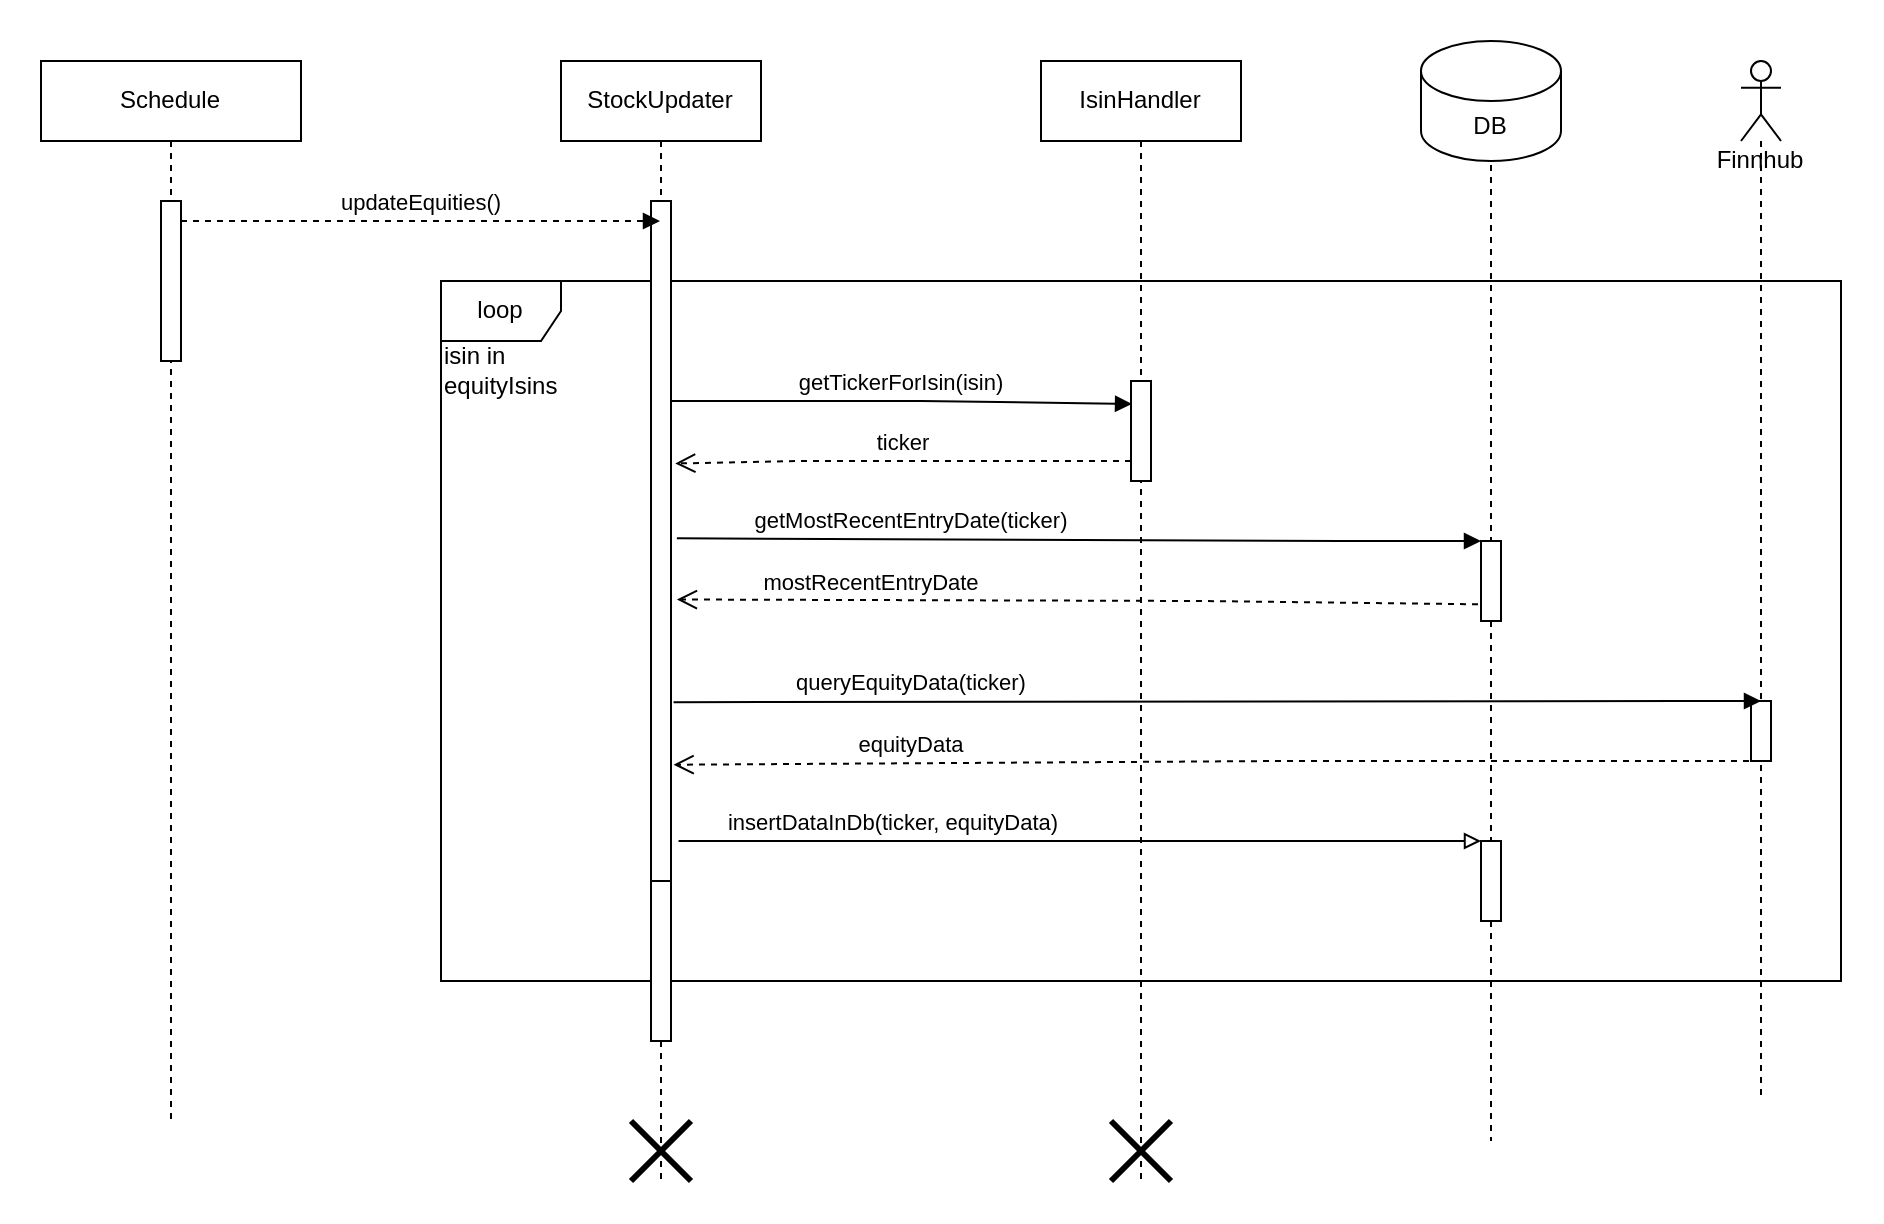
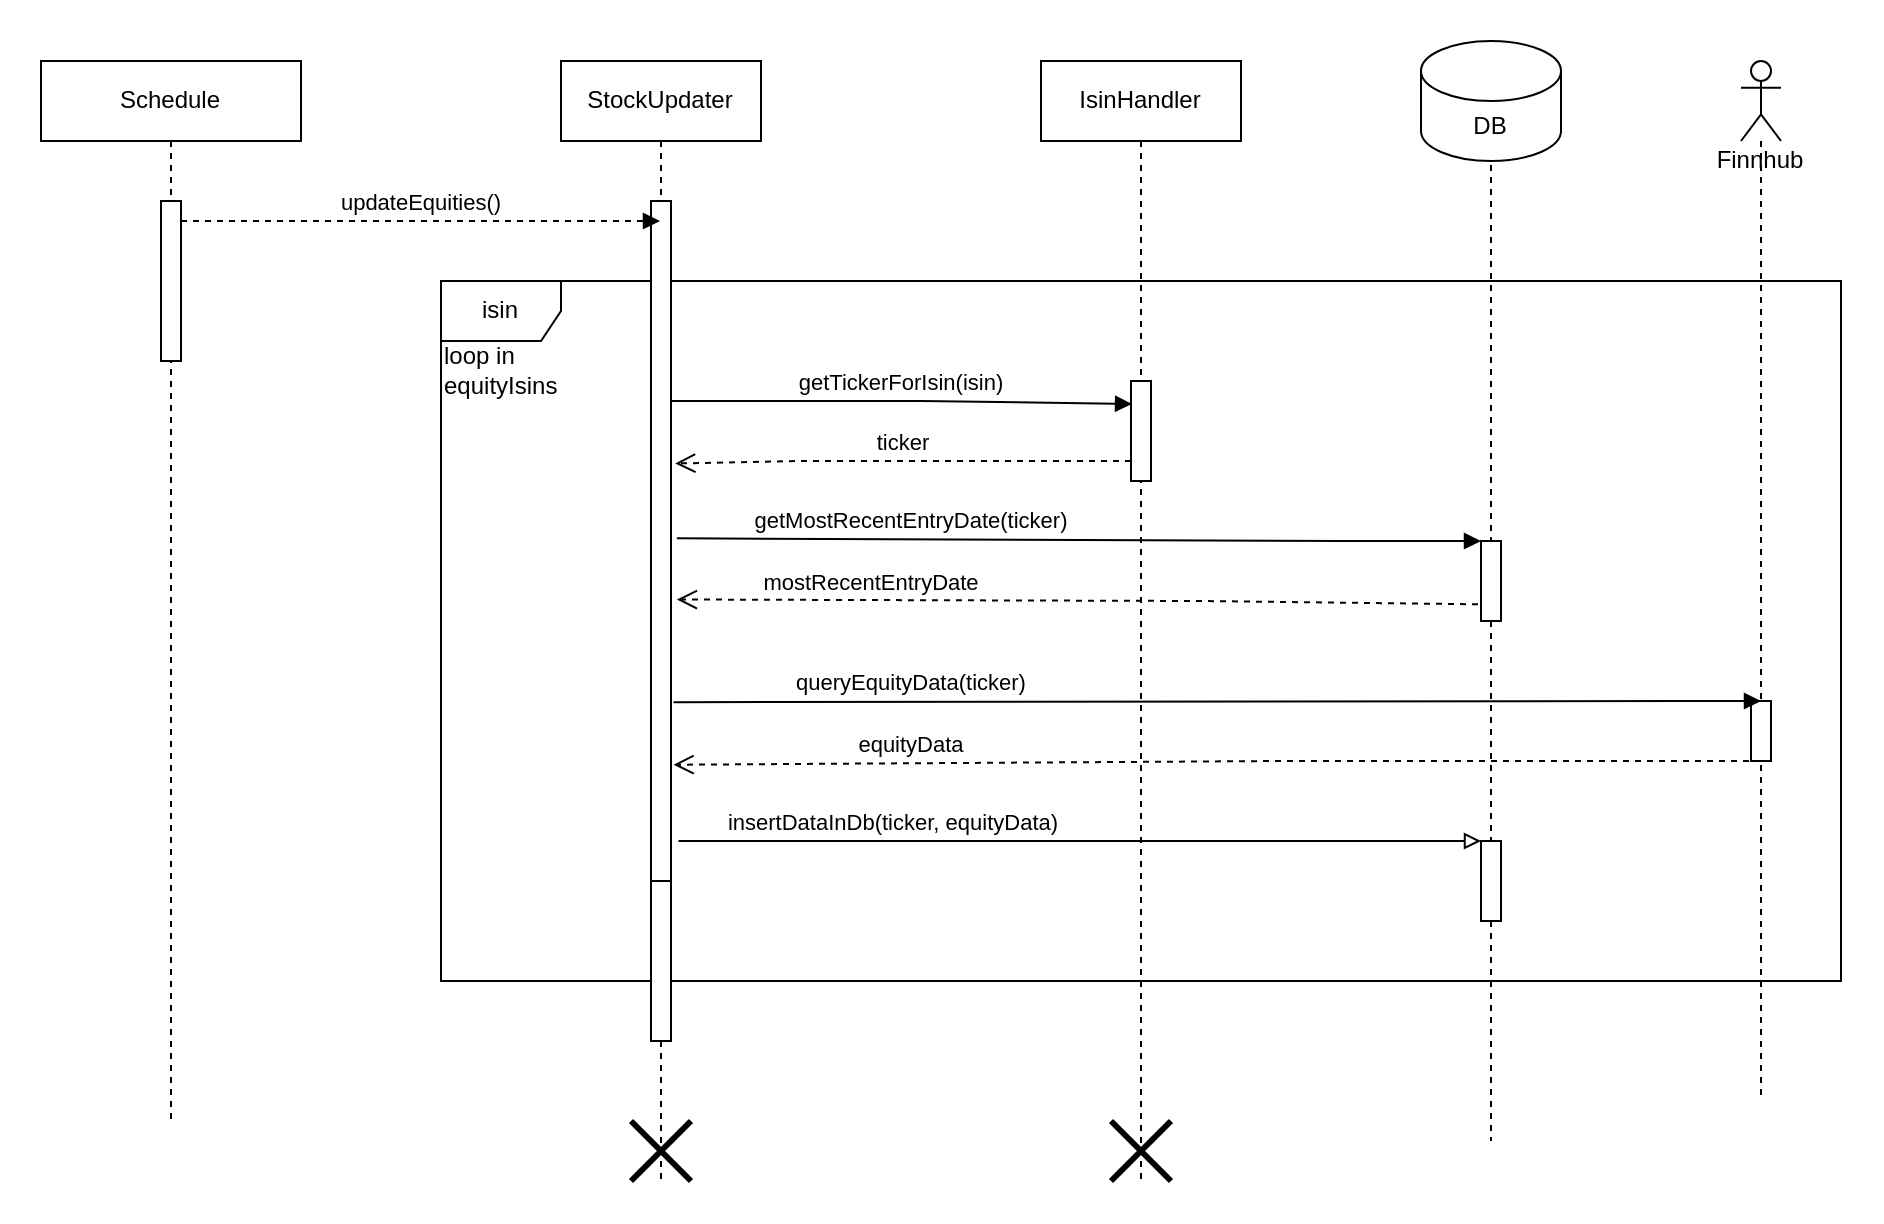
node "loop": label "loop" -> "isin"
node "isin in equityIsins": label "isin in equityIsins" -> "loop in equityIsins"
